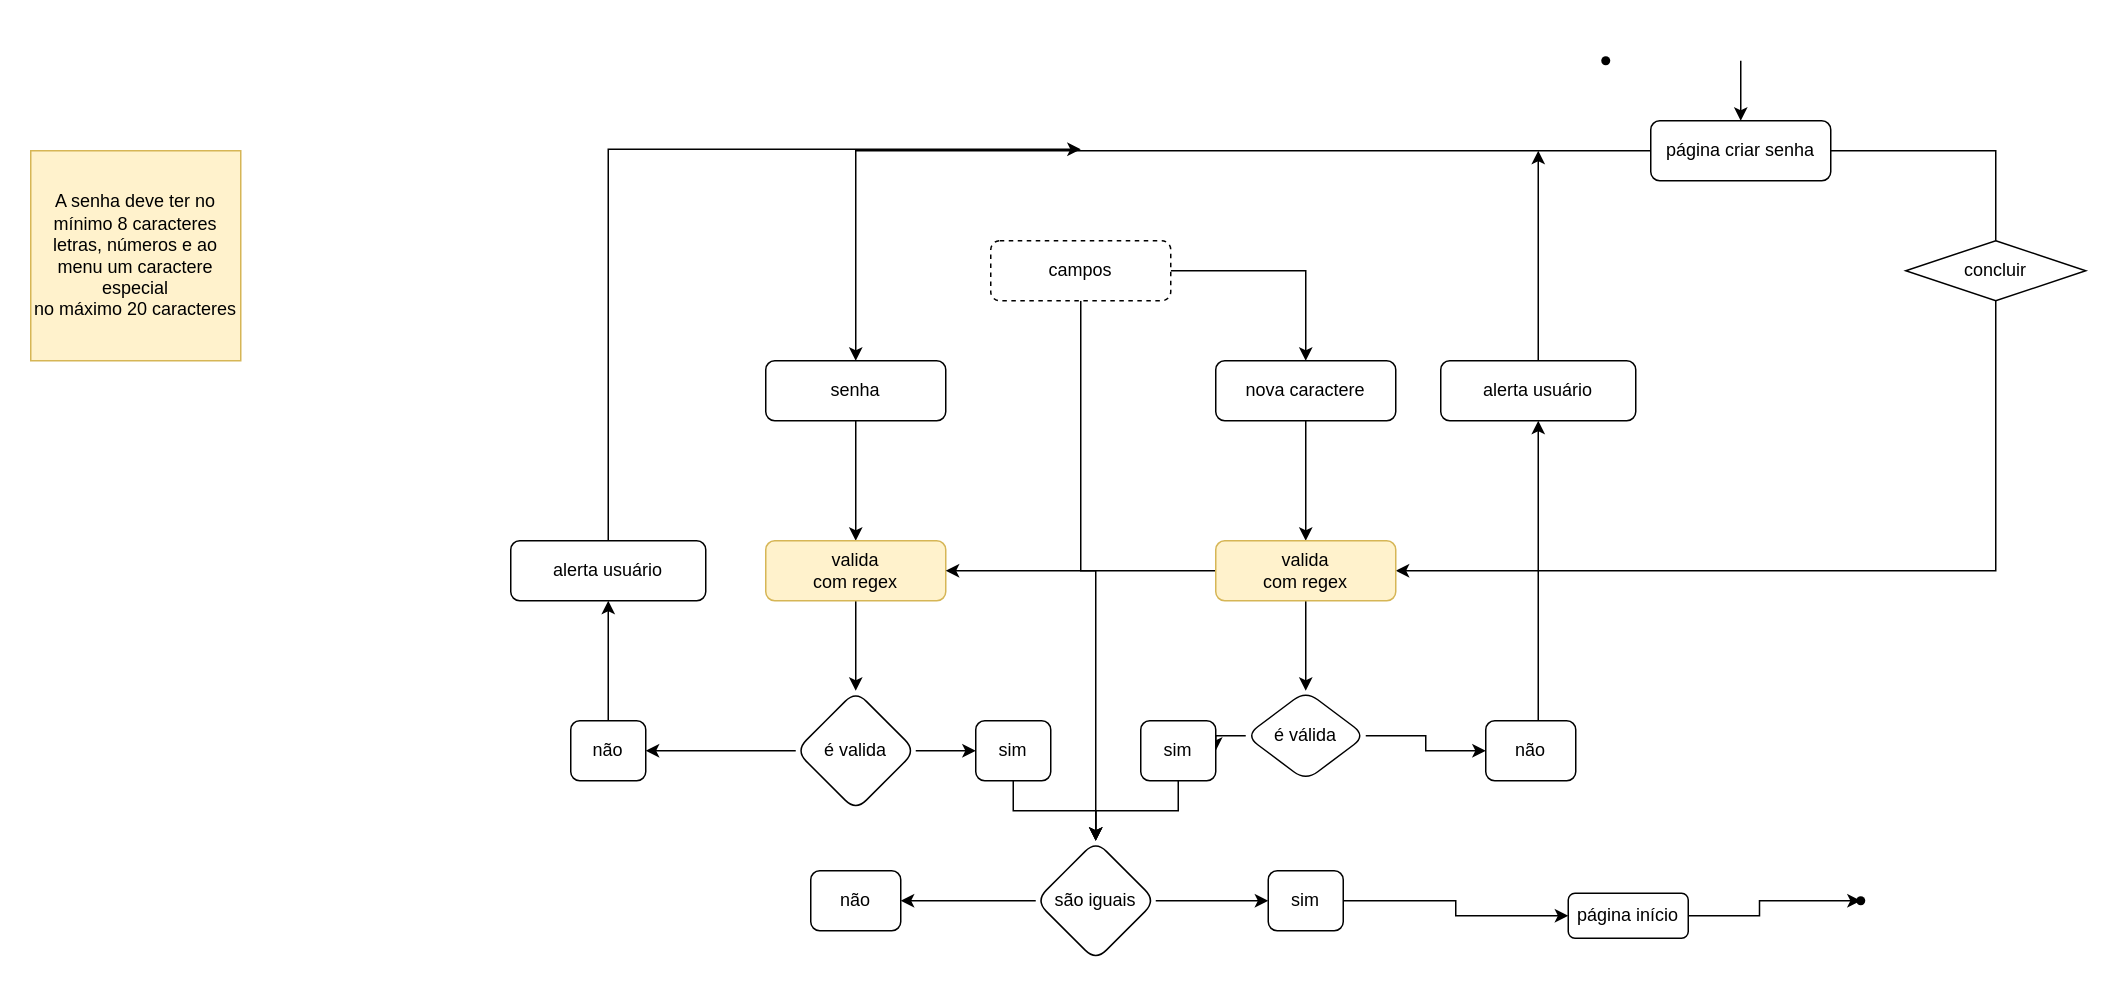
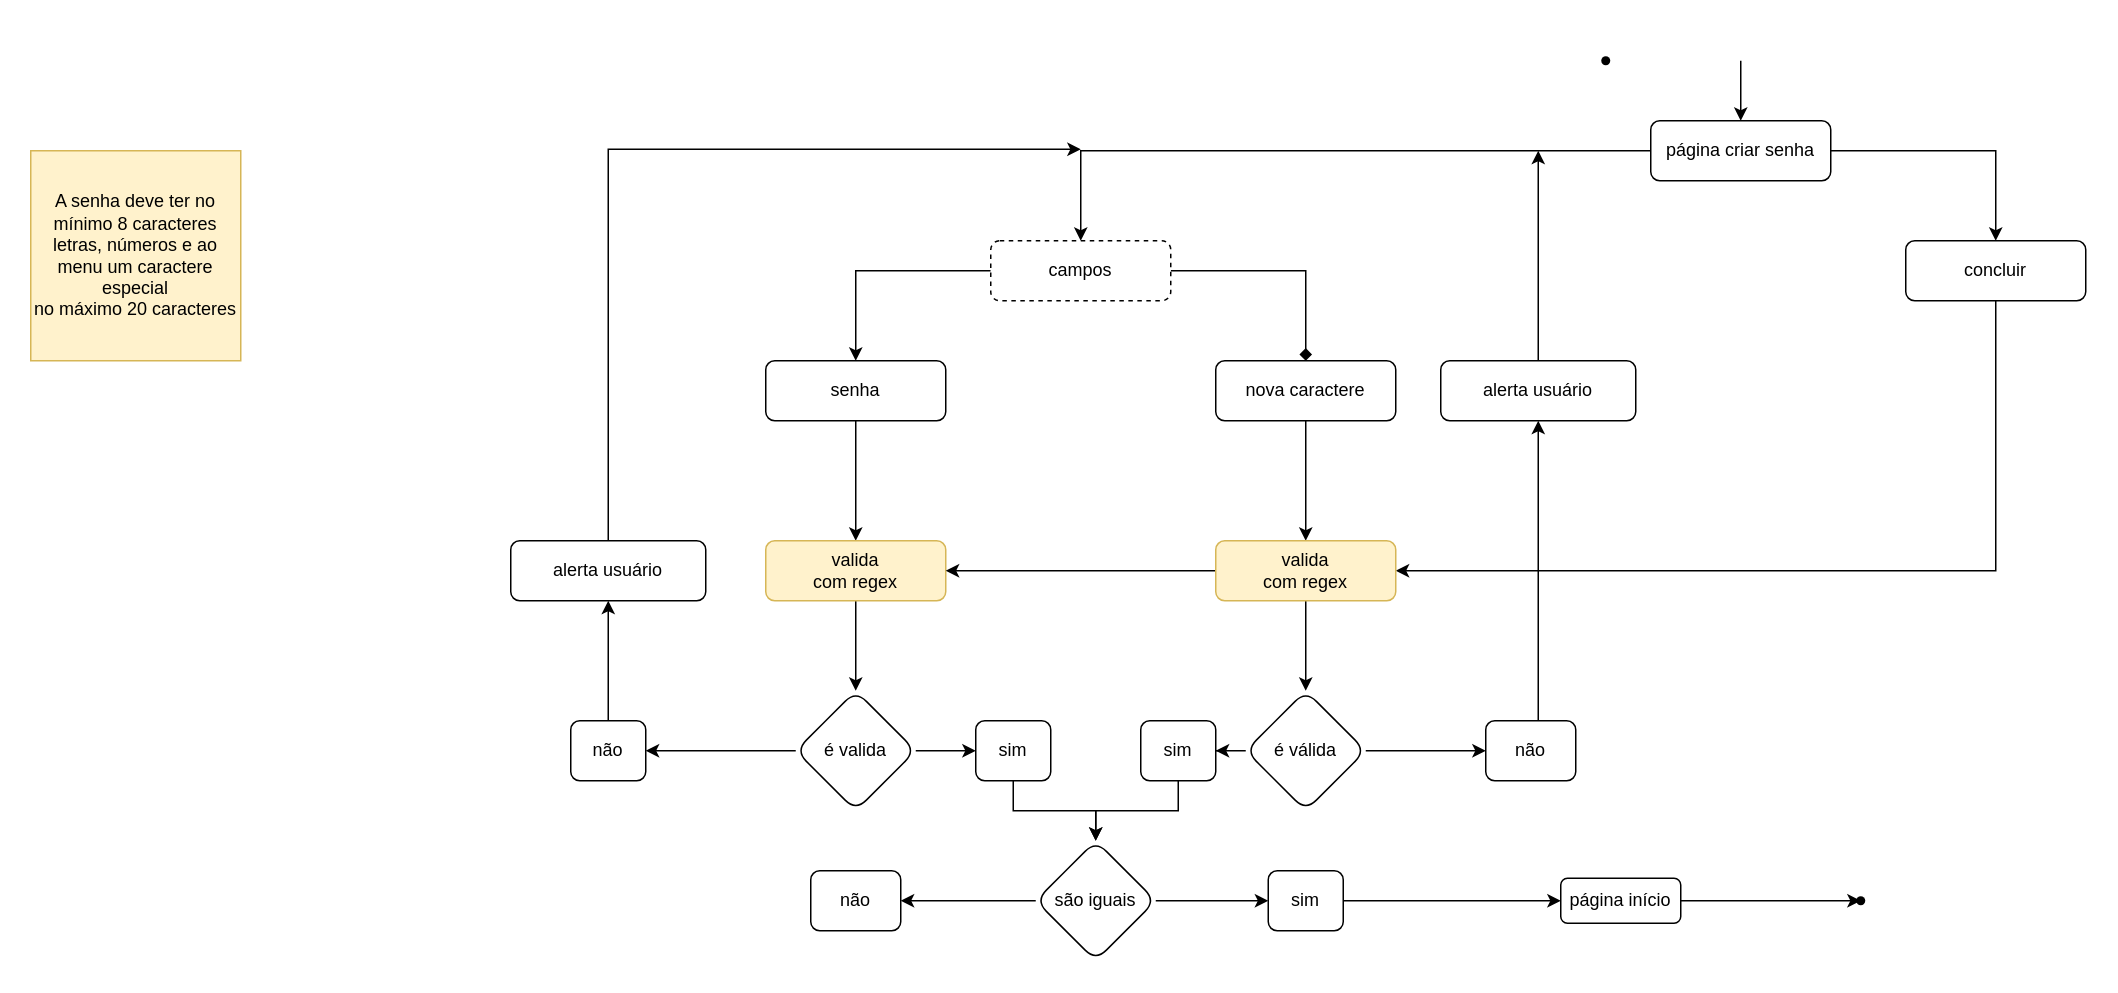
edge "página criar senha" -> "senha": now "página criar senha" -> "campos"
edge "página criar senha" -- "concluir": arrowhead none -> classic
node "concluir": shape diamond -> rounded rectangle
edge "campos" -> "nova caractere": arrowhead classic -> diamond
edge "campos" -> "são iguais": now "campos" -> "senha"
node "é válida": size 120x90 -> 120x120
node "página início": moved (1628, 916) -> (1621, 901)
